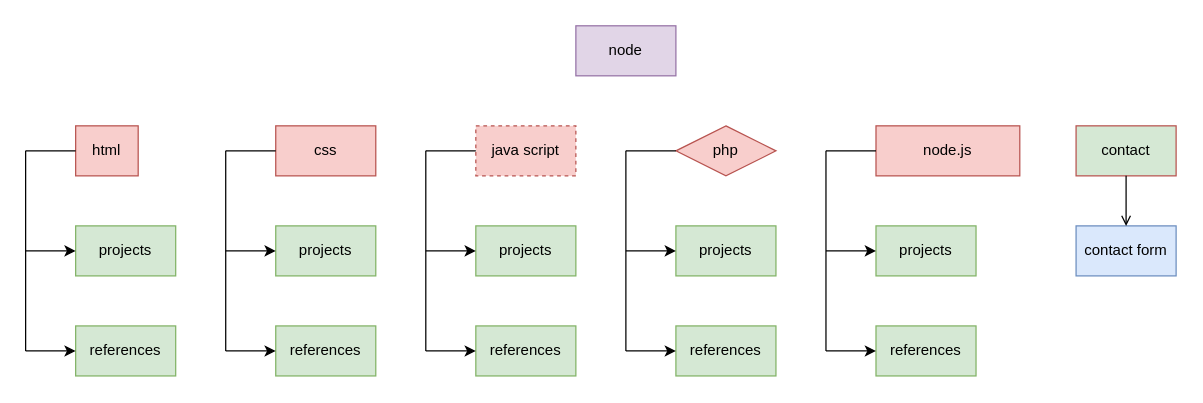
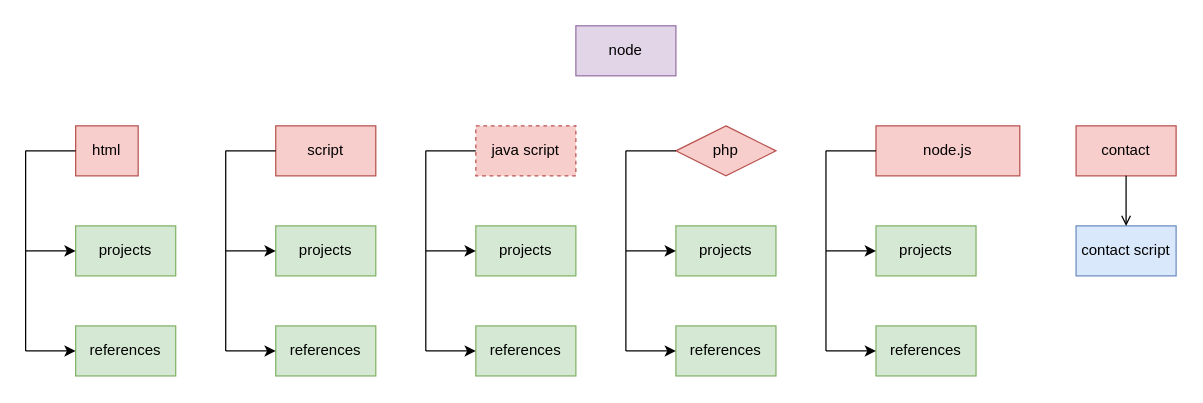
node "css": label "css" -> "script"
node "contact": fillcolor #d5e8d4 -> #f8cecc
node "contact form": label "contact form" -> "contact script"
